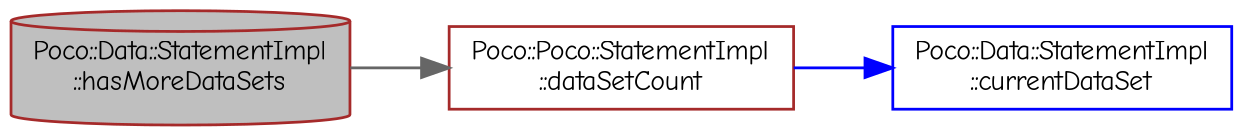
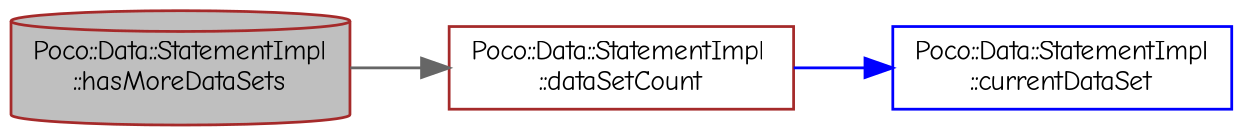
node "Poco::Poco::StatementImpl ::dataSetCount": label "Poco::Poco::StatementImpl ::dataSetCount" -> "Poco::Data::StatementImpl ::dataSetCount"
